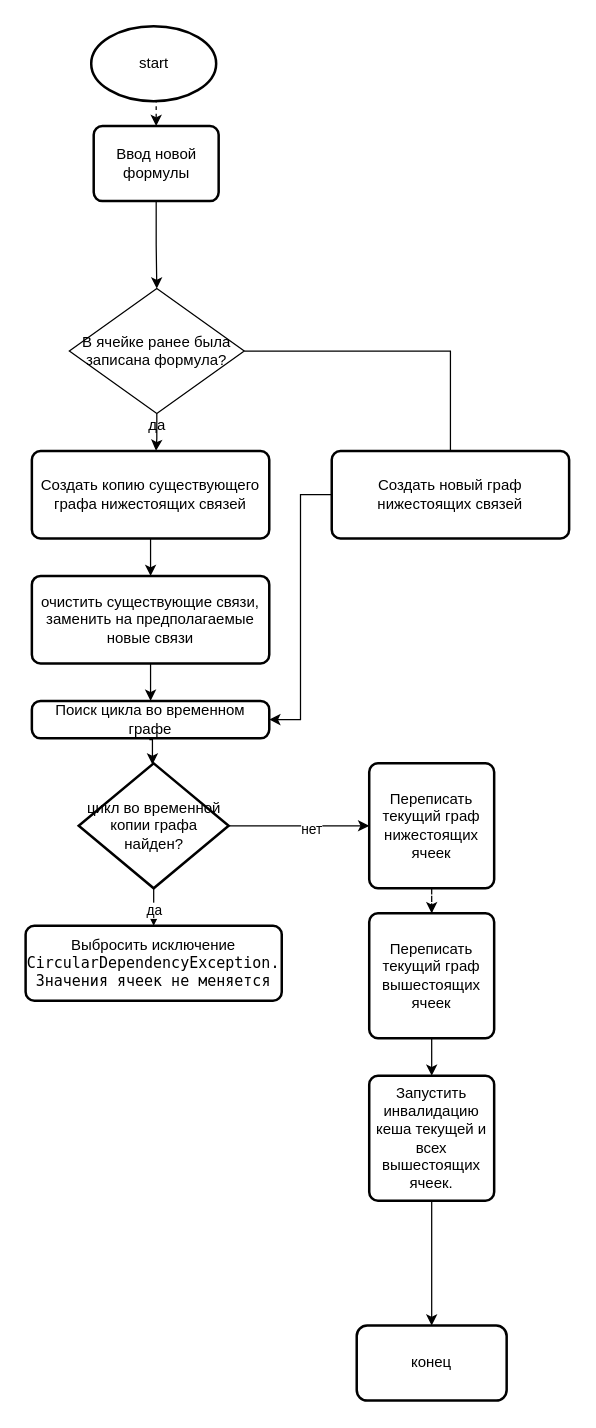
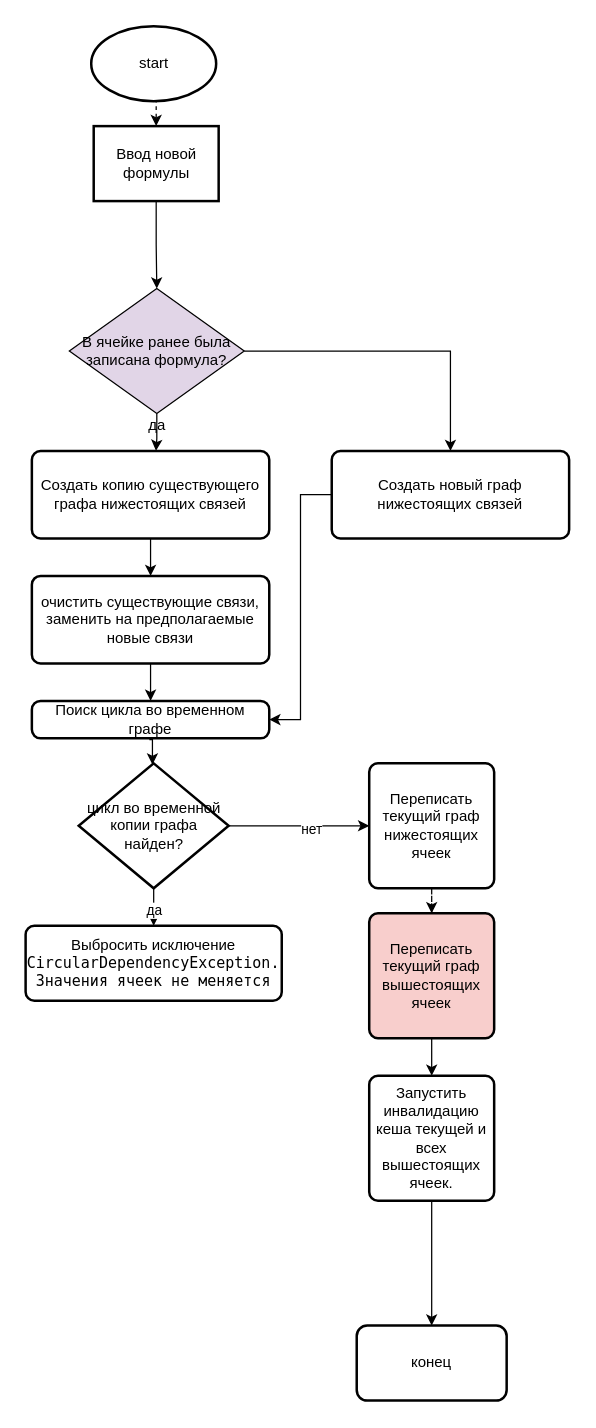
node "Ввод новой формулы": shape rounded rectangle -> rectangle
node "В ячейке ранее была записана формула?": fillcolor #ffffff -> #e1d5e7
edge "В ячейке ранее была записана формула?" -- "Создать новый граф нижестоящих связей": arrowhead none -> classic
node "Переписать текущий граф вышестоящих ячеек": fillcolor #ffffff -> #f8cecc
